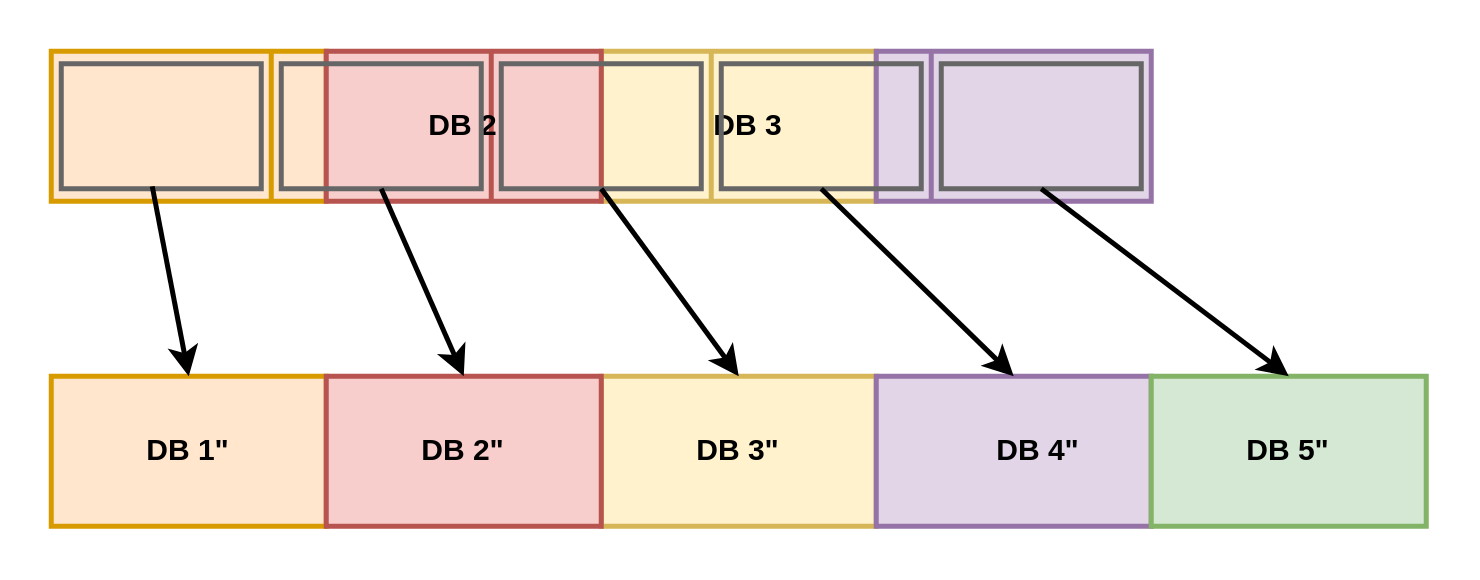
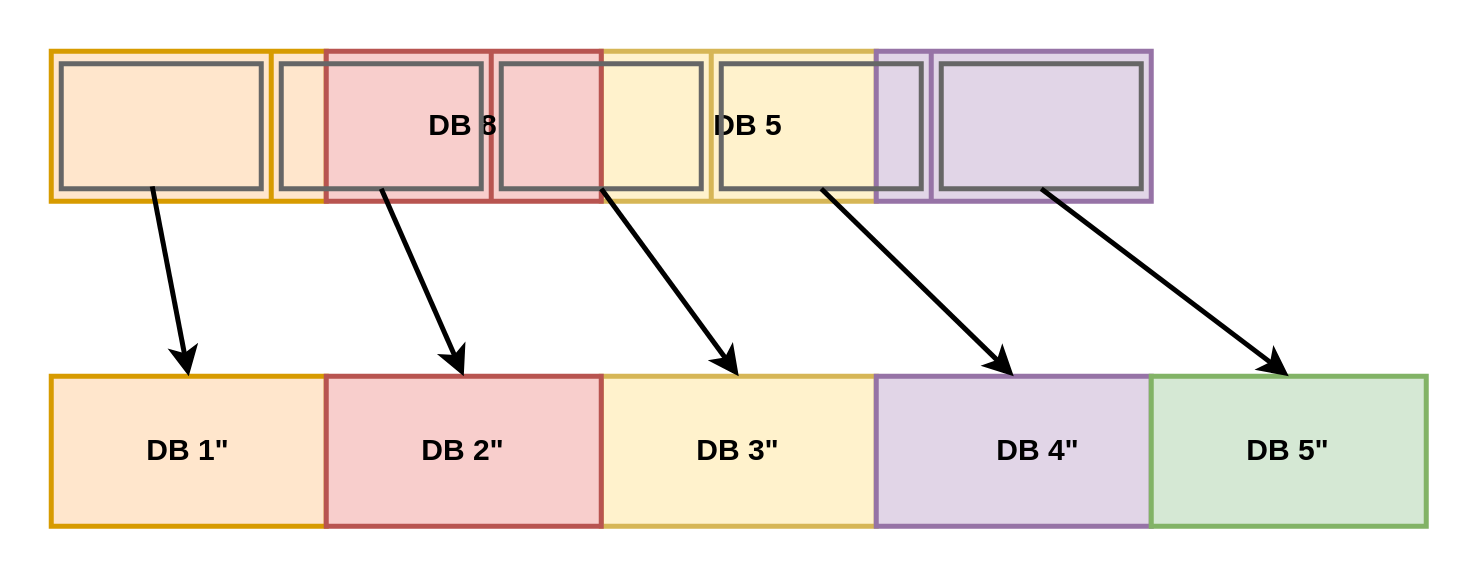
node "DB 2": label "DB 2" -> "DB 8"
node "DB 3": label "DB 3" -> "DB 5"
